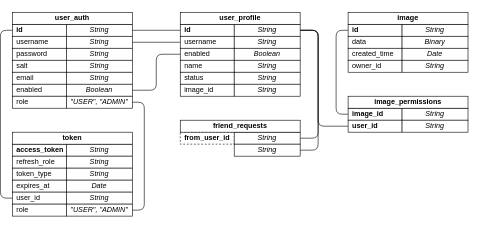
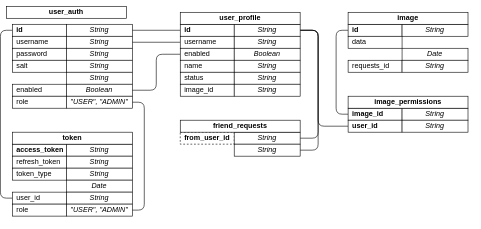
node "user_auth": moved (72, 18) -> (66, 12)
node "Binary": removed
node "created_time": removed
node "owner_id": label "owner_id" -> "requests_id"
node "email": removed
node "refresh_role": label "refresh_role" -> "refresh_token"
node "expires_at": removed
